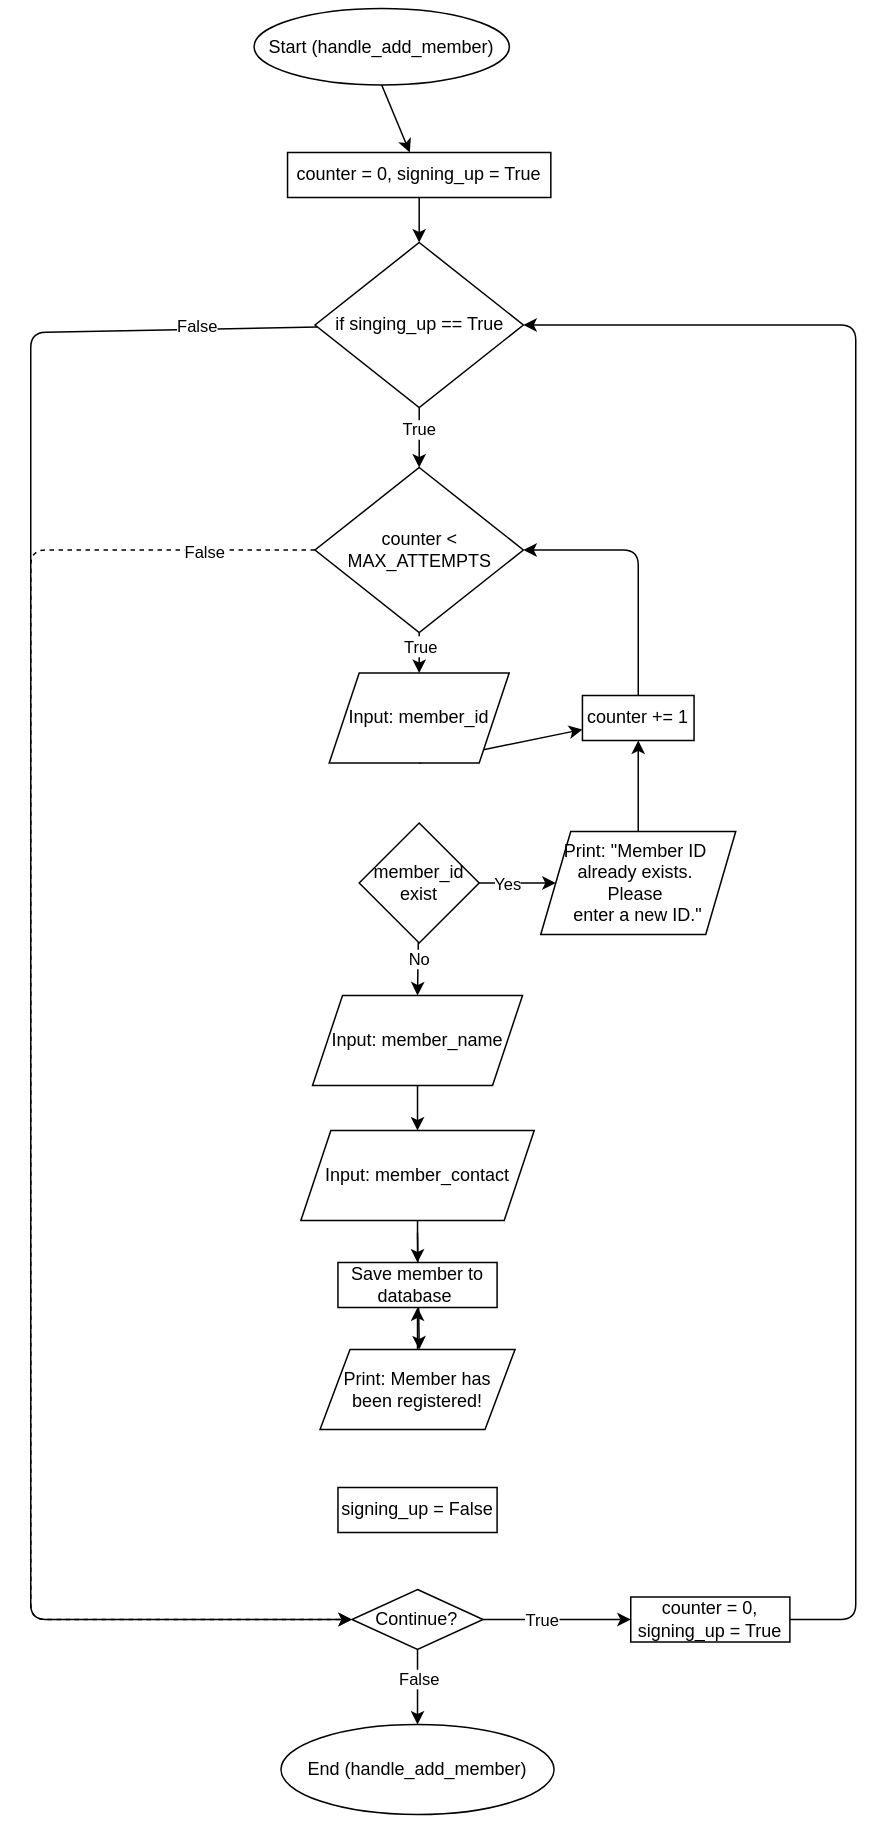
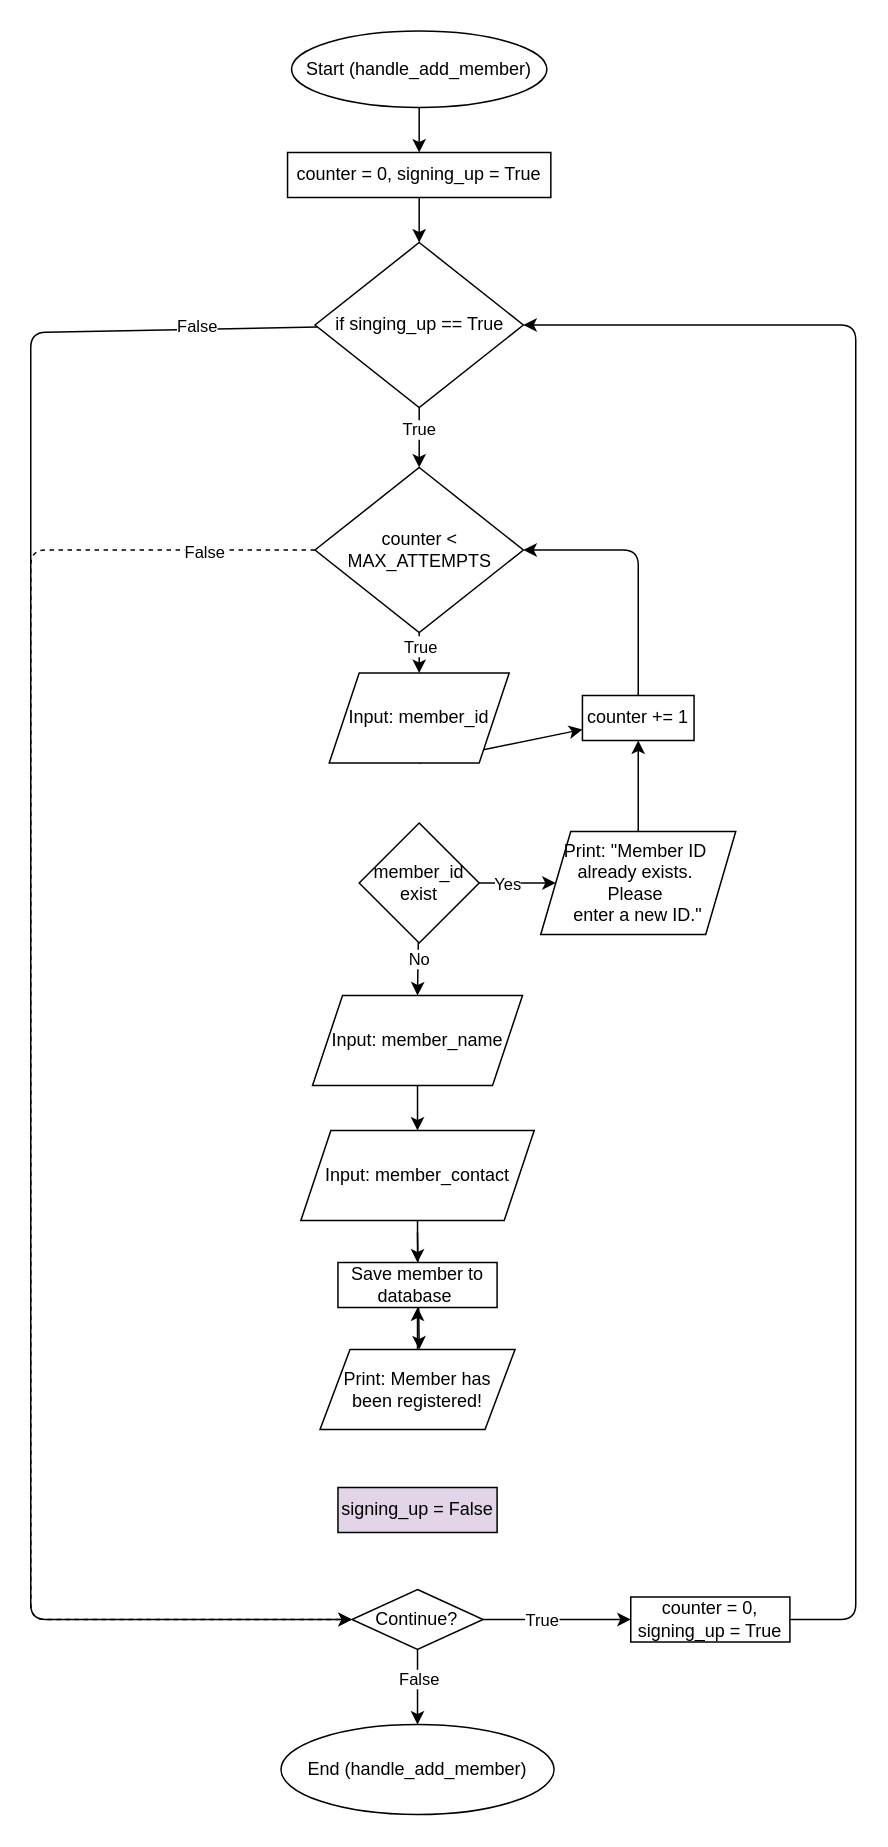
node "Start (handle_add_member)": moved (382, 47) -> (419, 69)
node "signing_up = False": fillcolor #ffffff -> #e1d5e7
